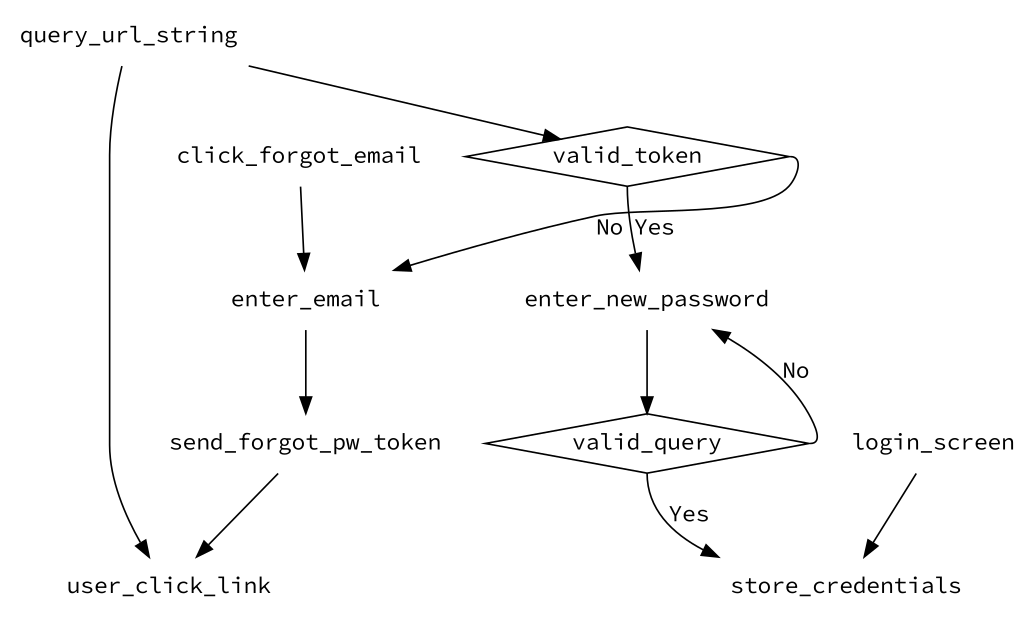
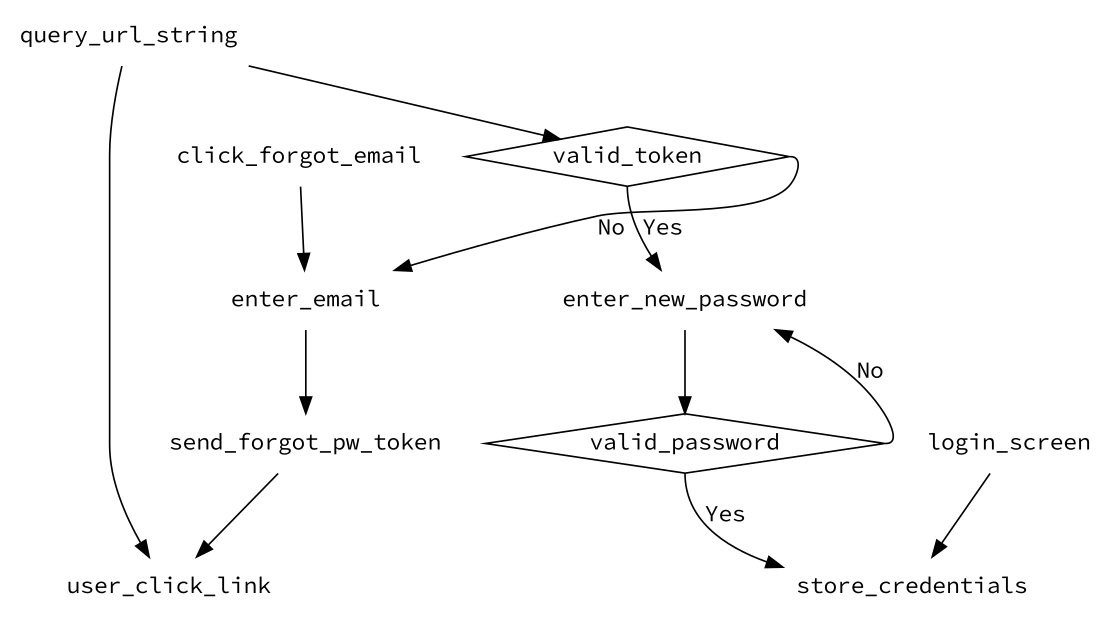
node "valid_query": label "valid_query" -> "valid_password"
